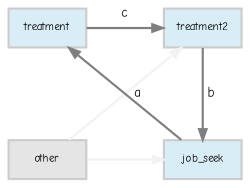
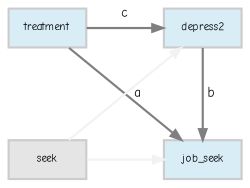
node "treatment2": label "treatment2" -> "depress2"
edge "job_seek" -> "treatment": reversed
node "other": label "other" -> "seek"
